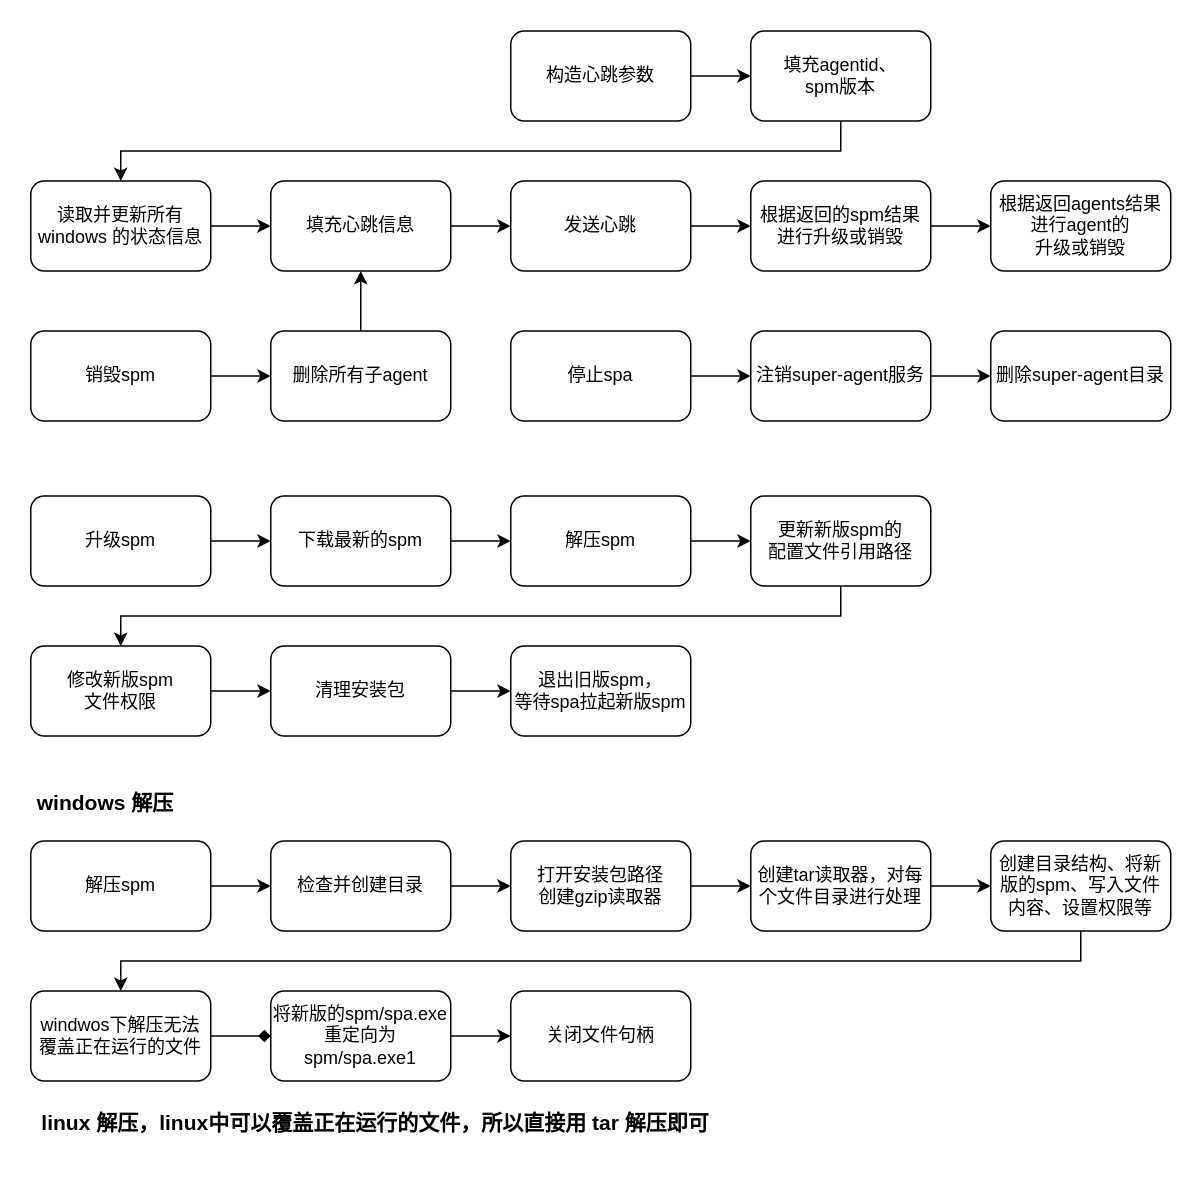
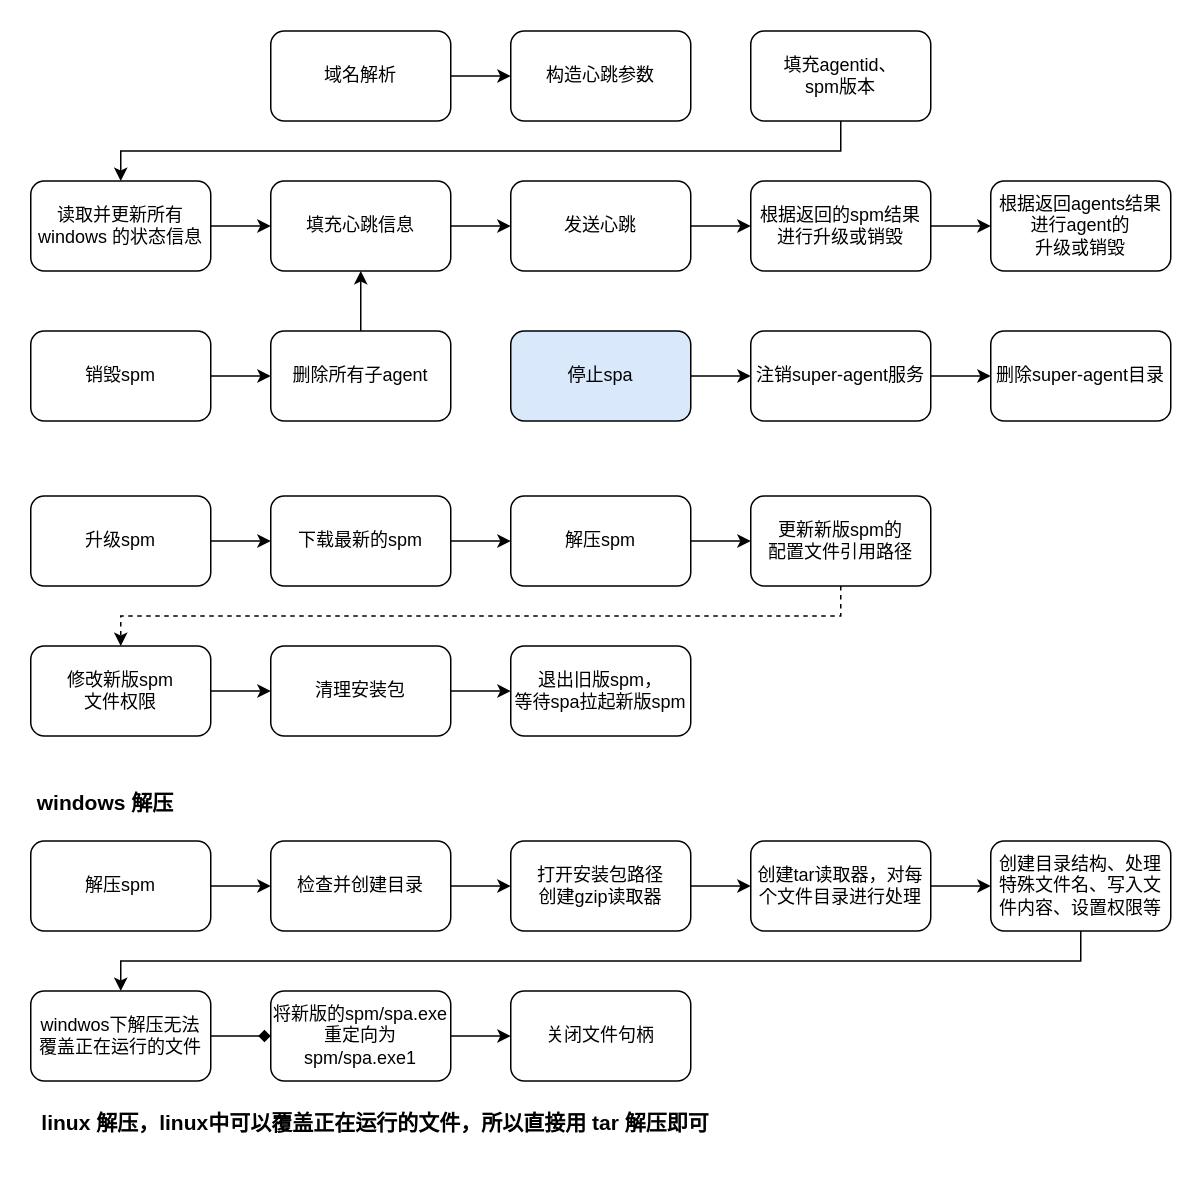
node "域名解析": added
edge "域名解析" -> "构造心跳参数": added
edge "构造心跳参数" -> "填充agentid、 spm版本": removed
node "停止spa": fillcolor #ffffff -> #dae8fc
edge "更新新版spm的 配置文件引用路径" -> "修改新版spm 文件权限": style solid -> dashed
node "创建目录结构、将新版的spm、写入文件内容、设置权限等": label "创建目录结构、将新版的spm、写入文件内容、设置权限等" -> "创建目录结构、处理特殊文件名、写入文件内容、设置权限等"
